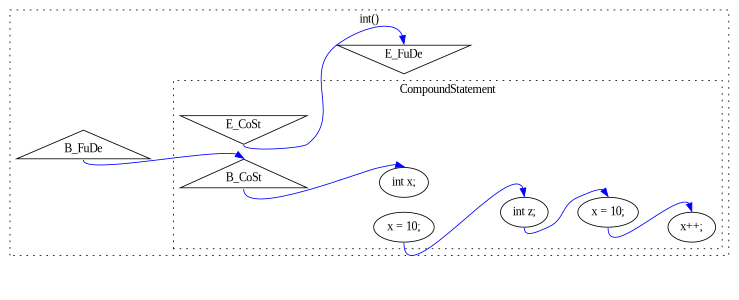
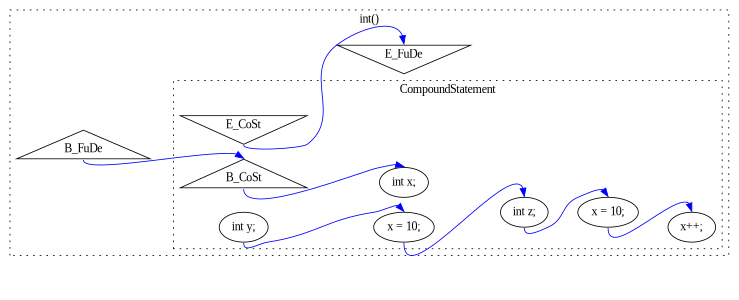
node "int y;": added
